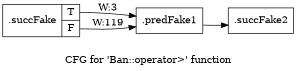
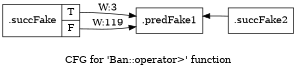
edge ".predFake1" -> ".succFake2": reversed
